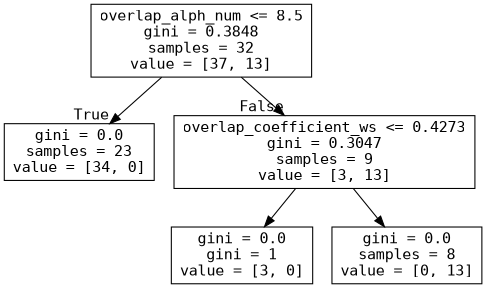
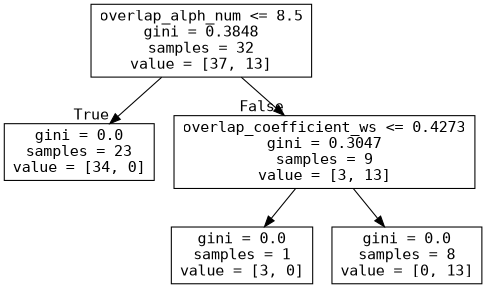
node "gini = 0.0 gini = 1 value = [3, 0]": label "gini = 0.0 gini = 1 value = [3, 0]" -> "gini = 0.0 samples = 1 value = [3, 0]"
